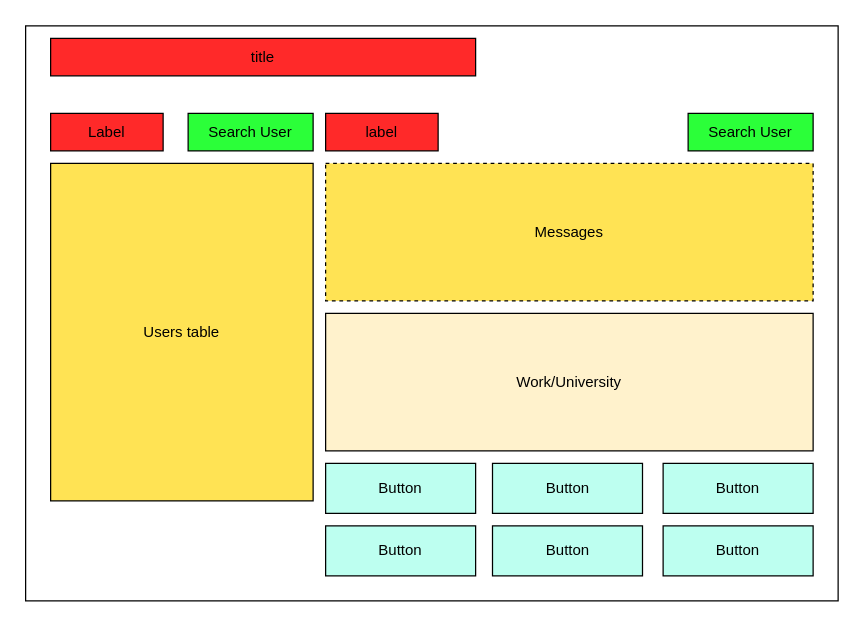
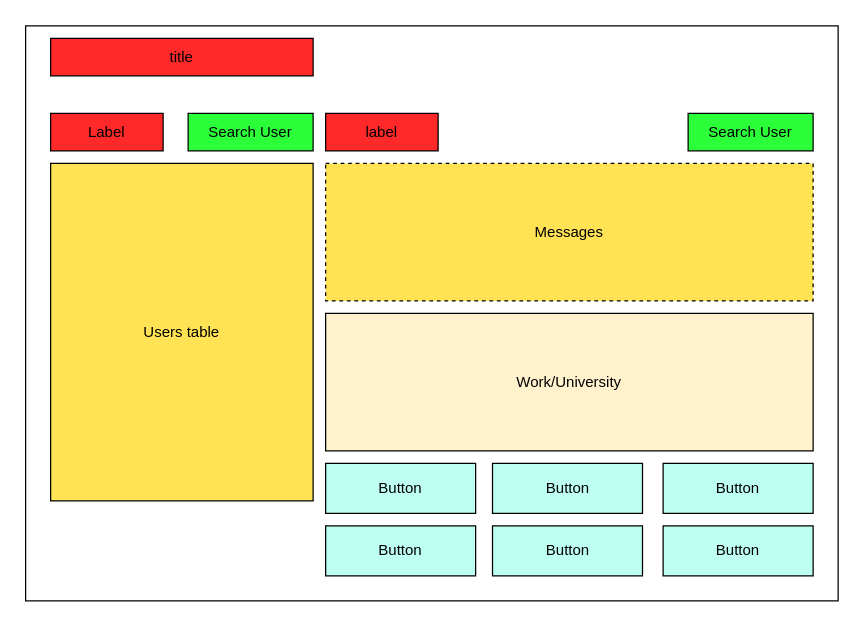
node "title": size 425x38 -> 263x38
